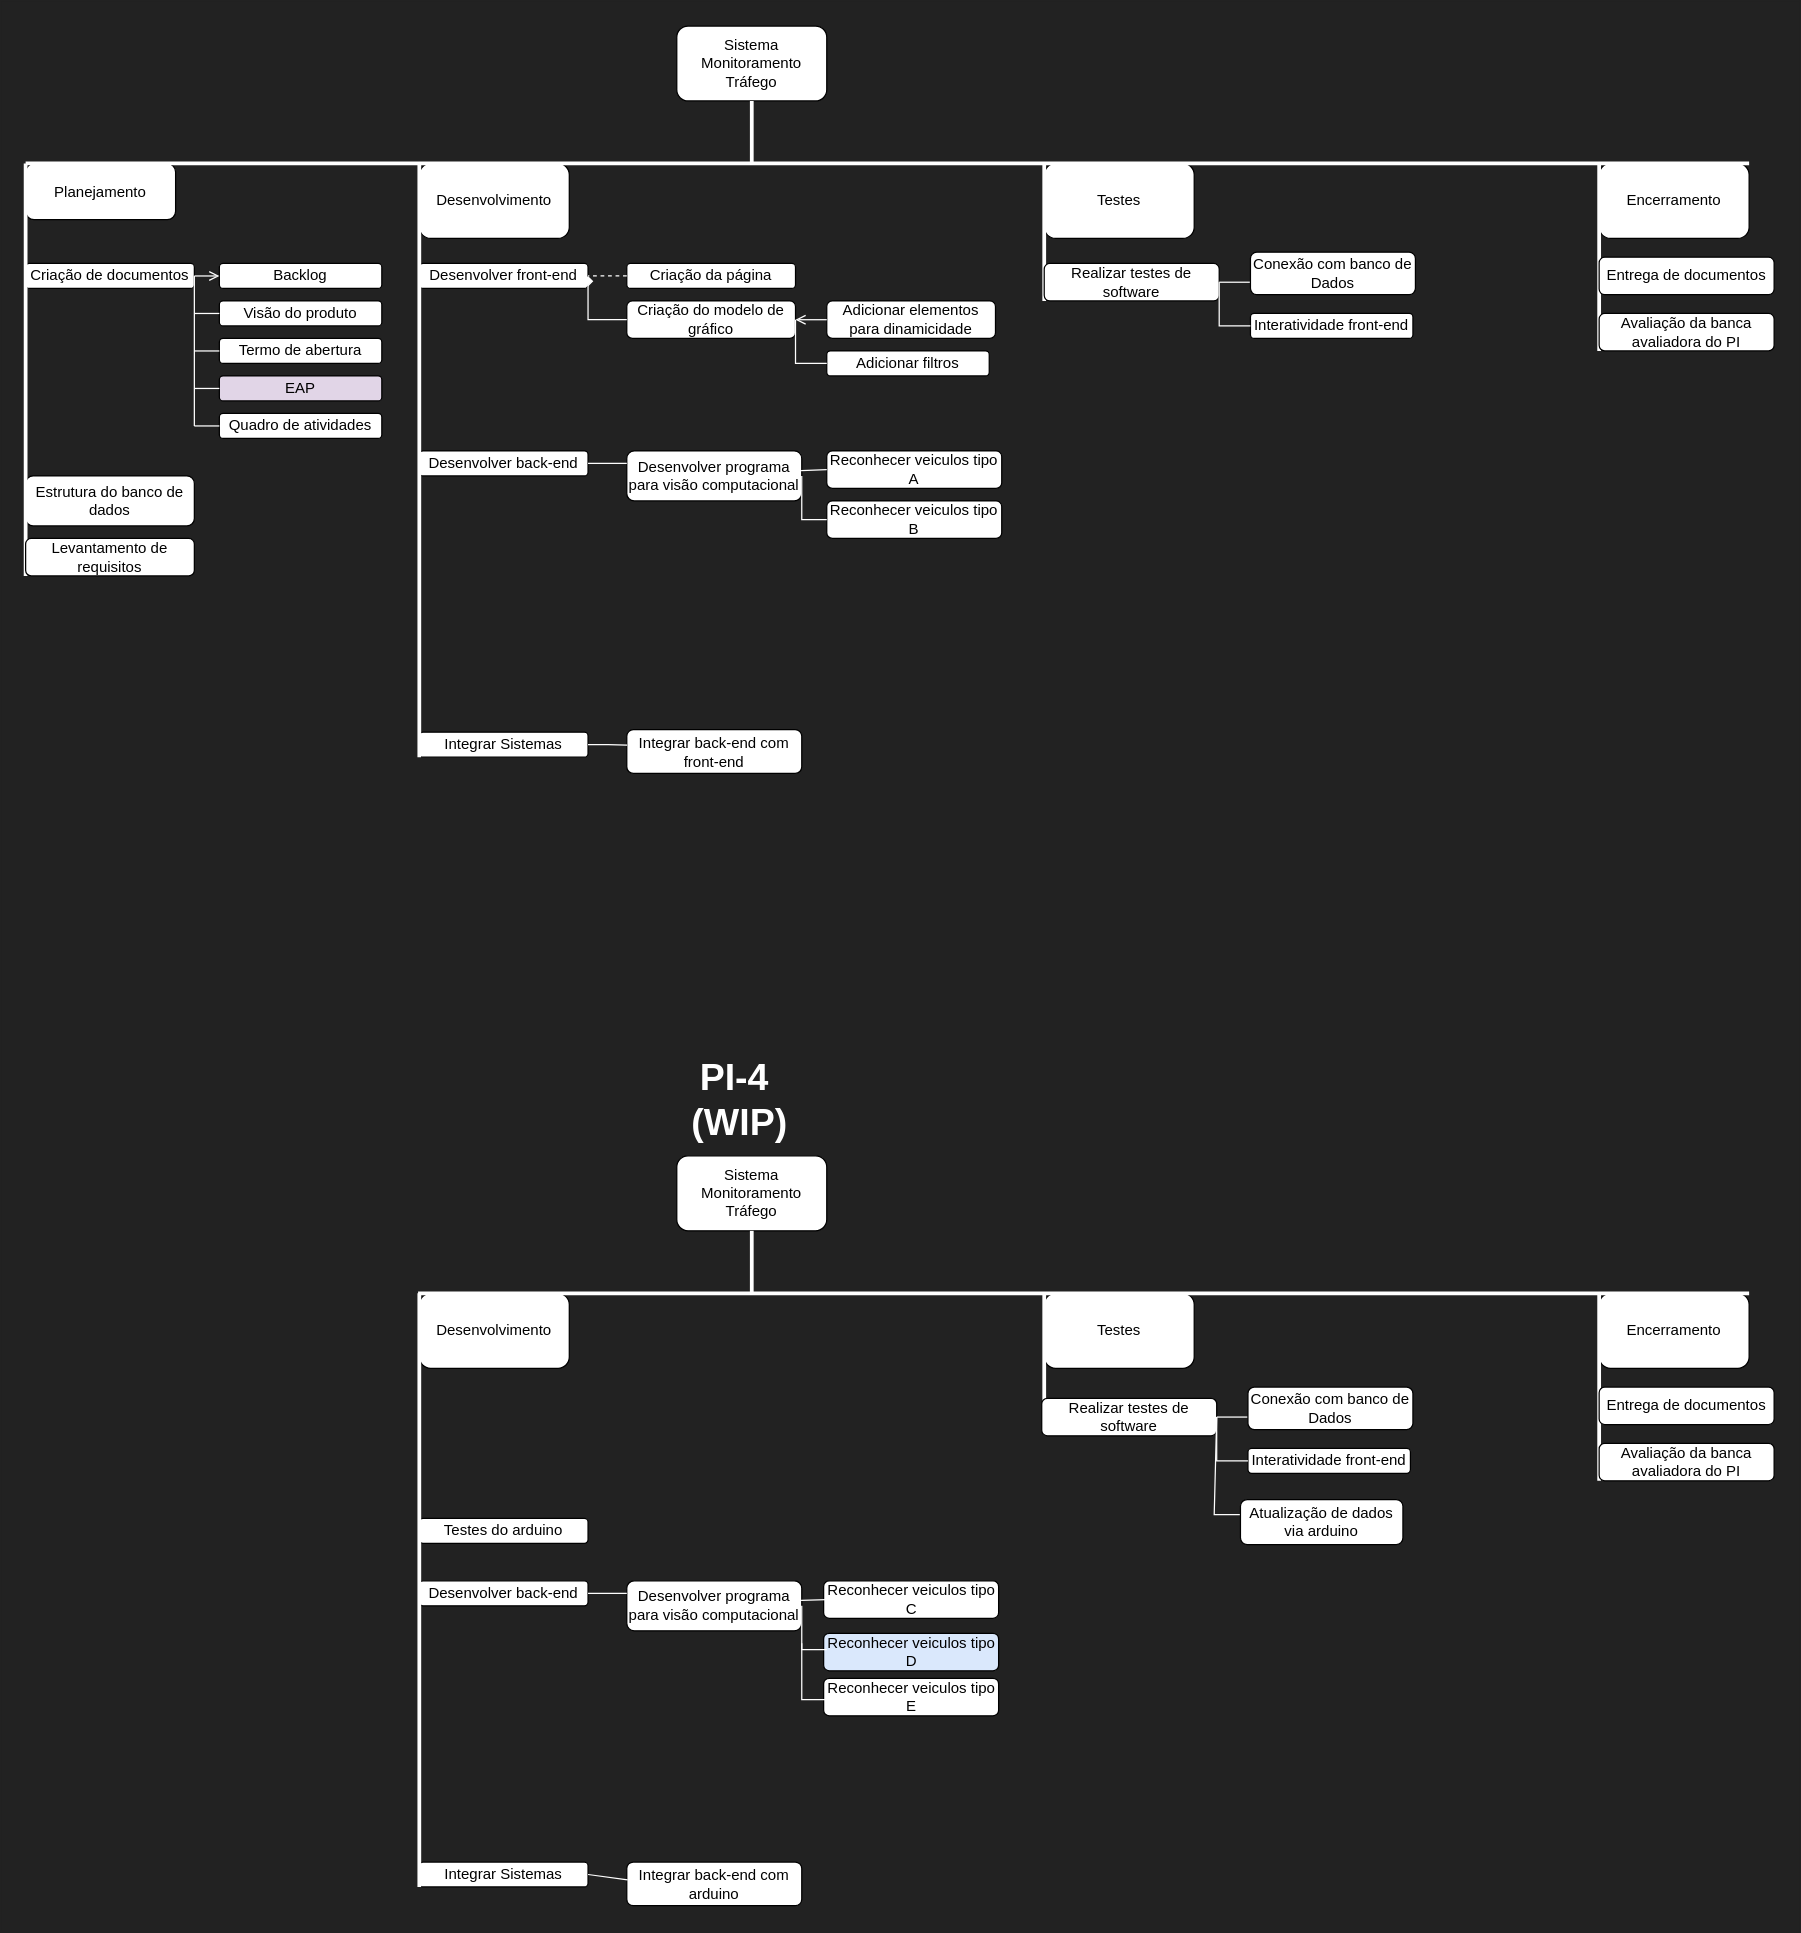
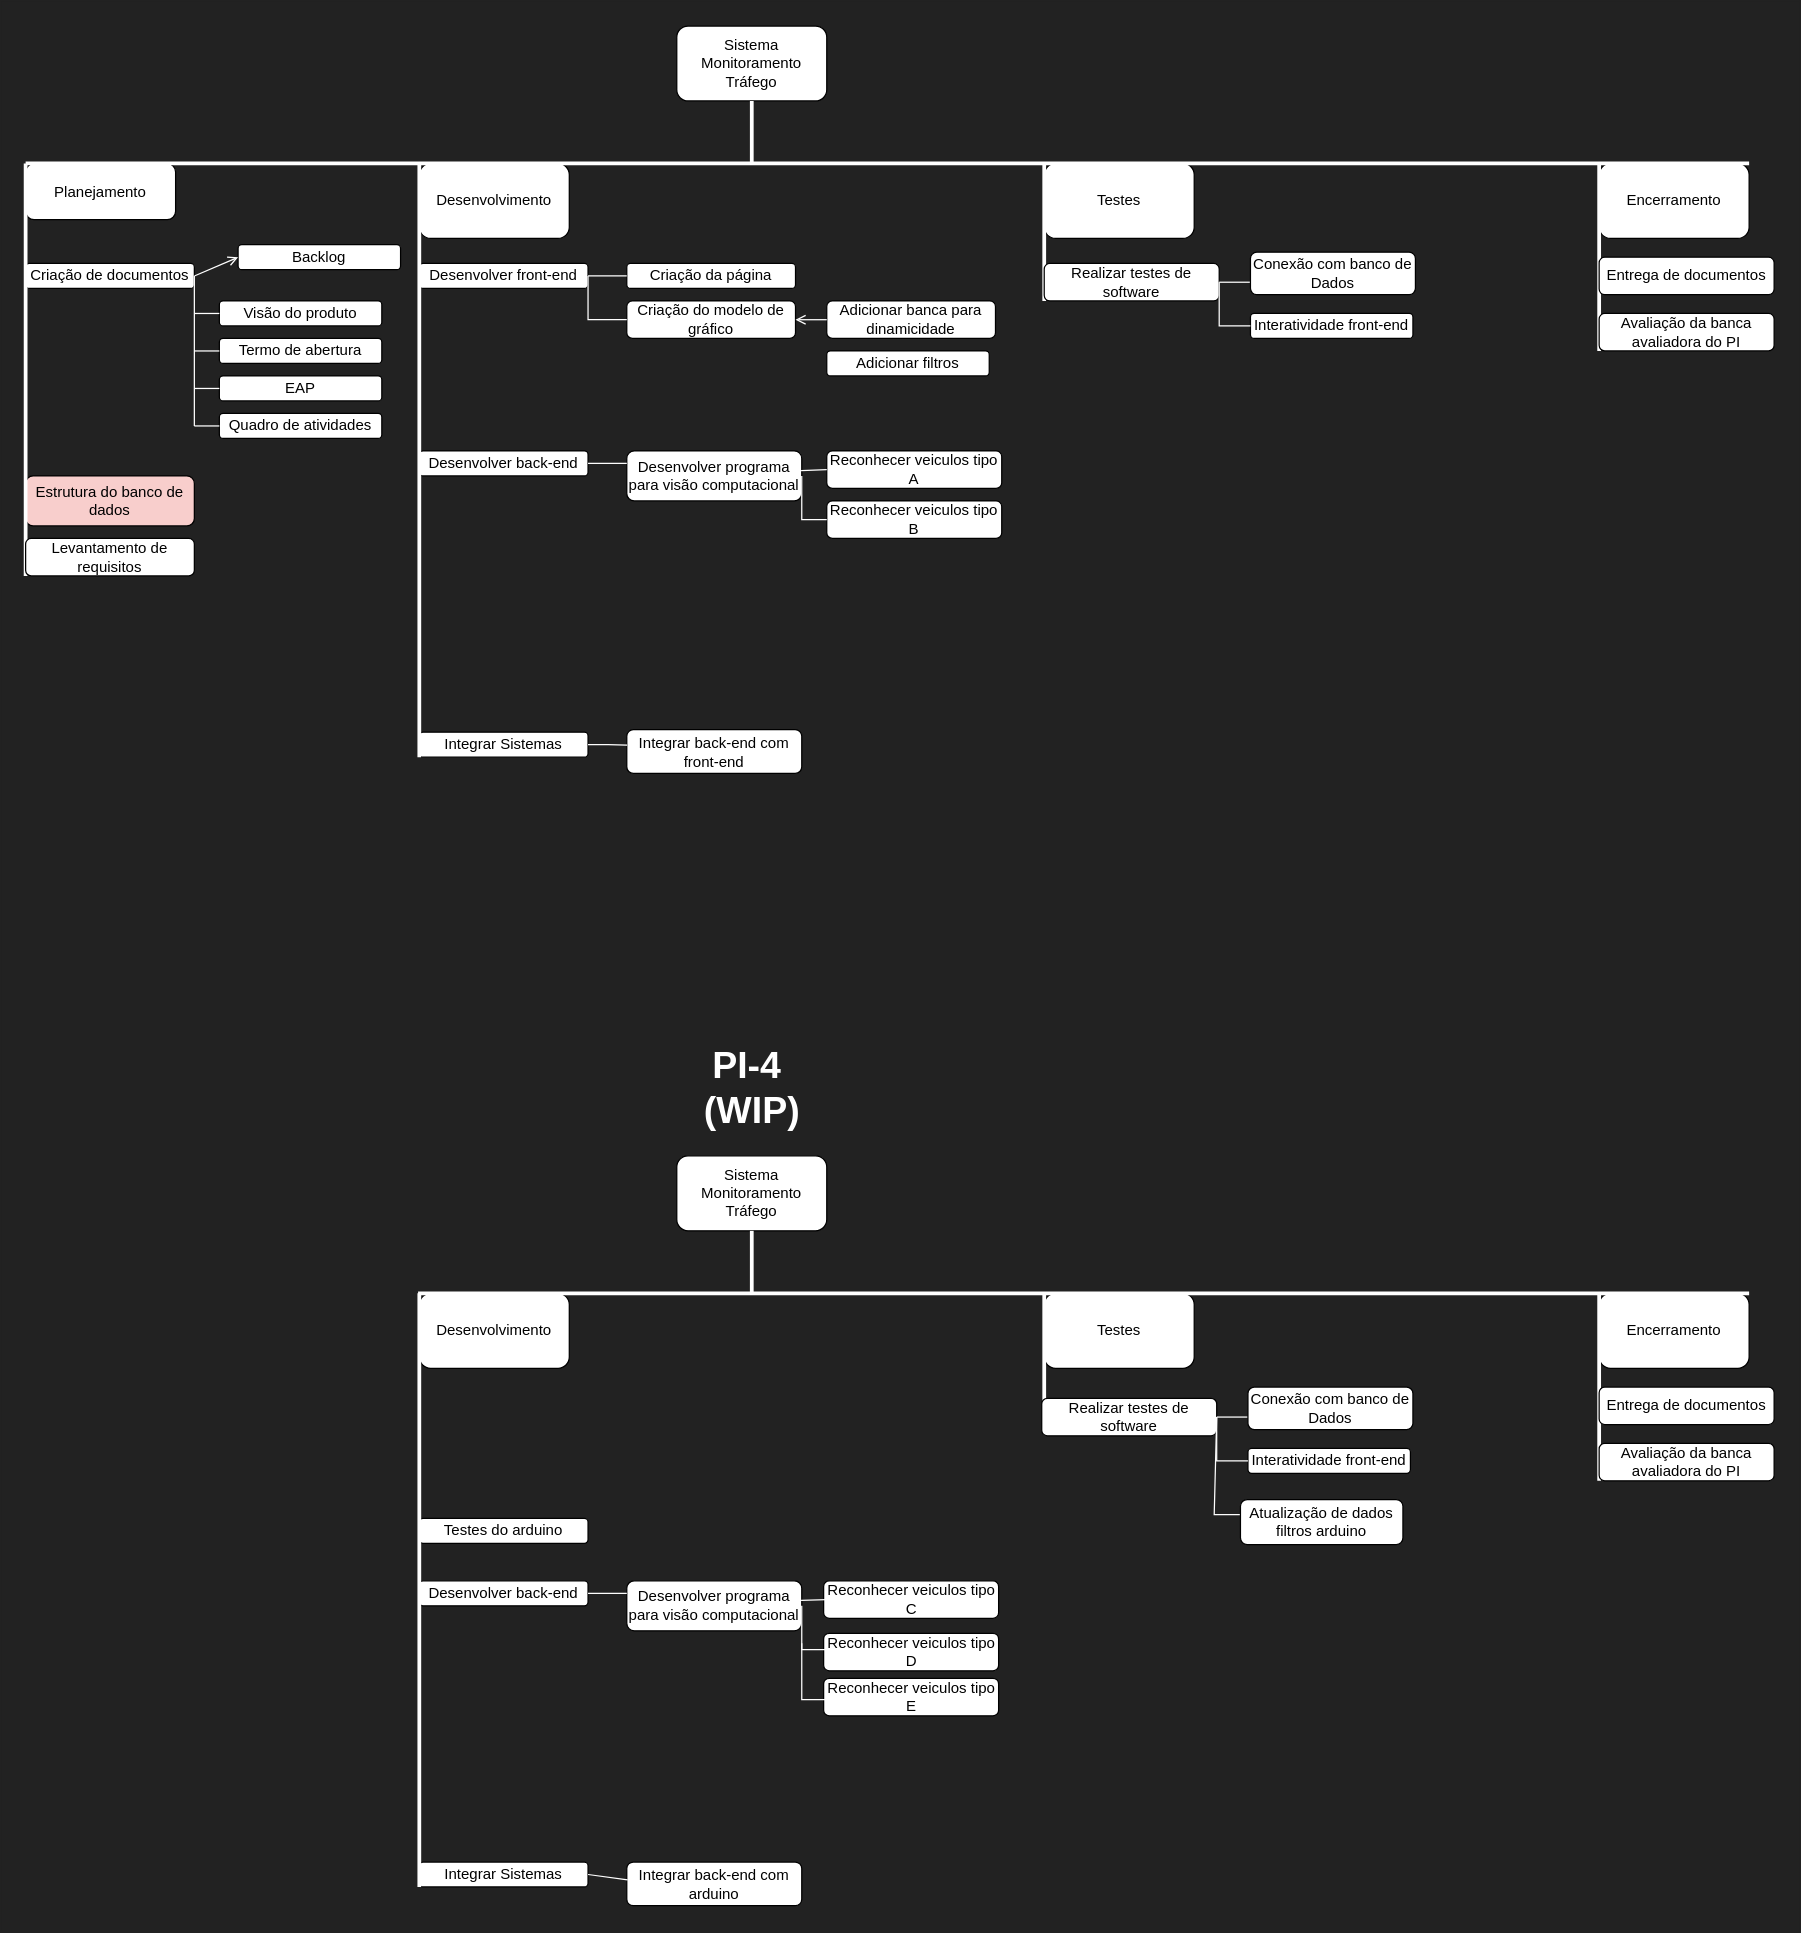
node "Backlog": moved (301, 276) -> (319, 257)
edge "Desenvolver front-end" -- "Criação da página": style dashed -> solid
edge "Criação do modelo de gráfico" -> "Desenvolver front-end": arrowhead diamond -> none
node "Adicionar elementos para dinamicidade": label "Adicionar elementos para dinamicidade" -> "Adicionar banca para dinamicidade"
edge "Criação do modelo de gráfico" -- "Adicionar filtros": removed
node "EAP": fillcolor #e1d5e7 -> #ffffff
node "Estrutura do banco de dados": fillcolor #ffffff -> #f8cecc
node "PI-4 (WIP)": moved (739, 1099) -> (752, 1086)
node "Atualização de dados via arduino": label "Atualização de dados via arduino" -> "Atualização de dados filtros arduino"
node "Reconhecer veiculos tipo D": fillcolor #dae8fc -> #ffffff
